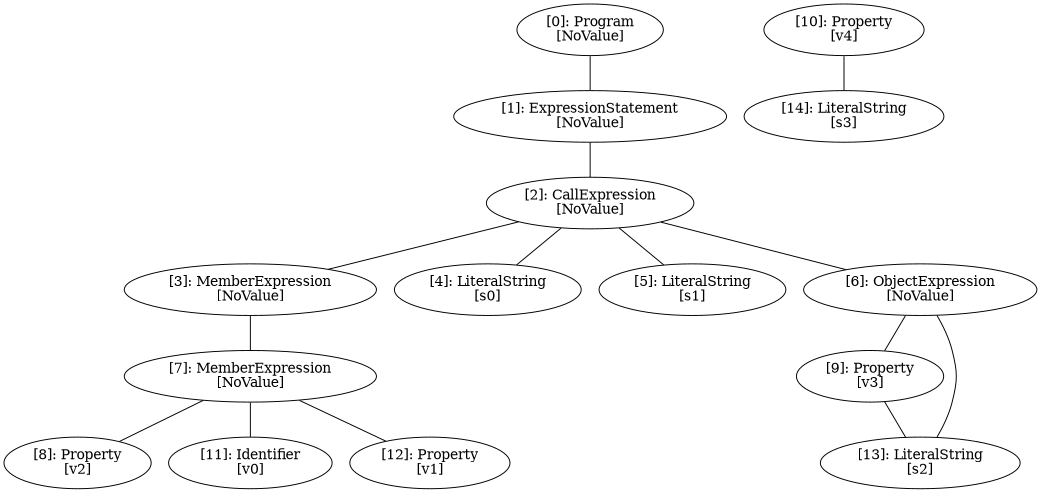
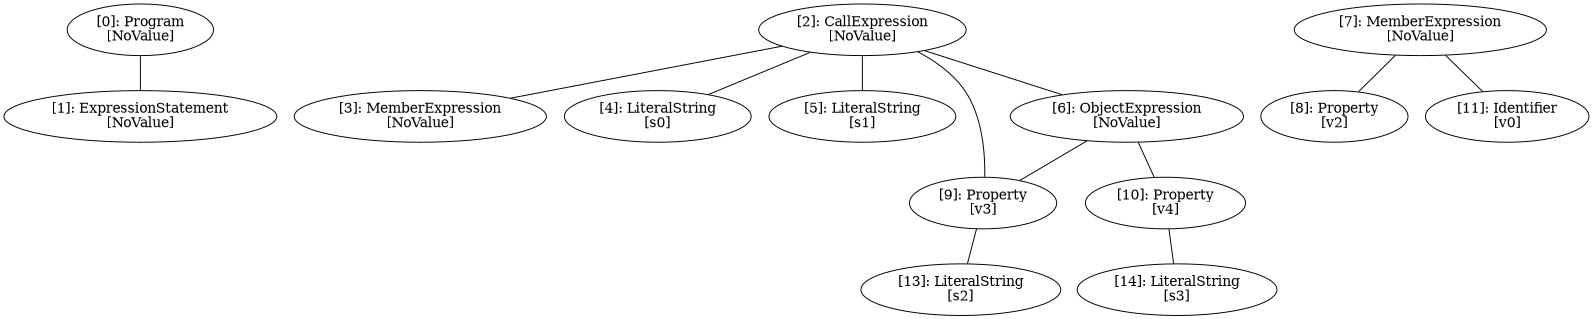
edge "[1]: ExpressionStatement [NoValue]" -- "[2]: CallExpression [NoValue]": now "[9]: Property [v3]" -- "[2]: CallExpression [NoValue]"
edge "[3]: MemberExpression [NoValue]" -- "[7]: MemberExpression [NoValue]": removed
edge "[6]: ObjectExpression [NoValue]" -- "[13]: LiteralString [s2]": now "[6]: ObjectExpression [NoValue]" -- "[10]: Property [v4]"
node "[12]: Property [v1]": removed
